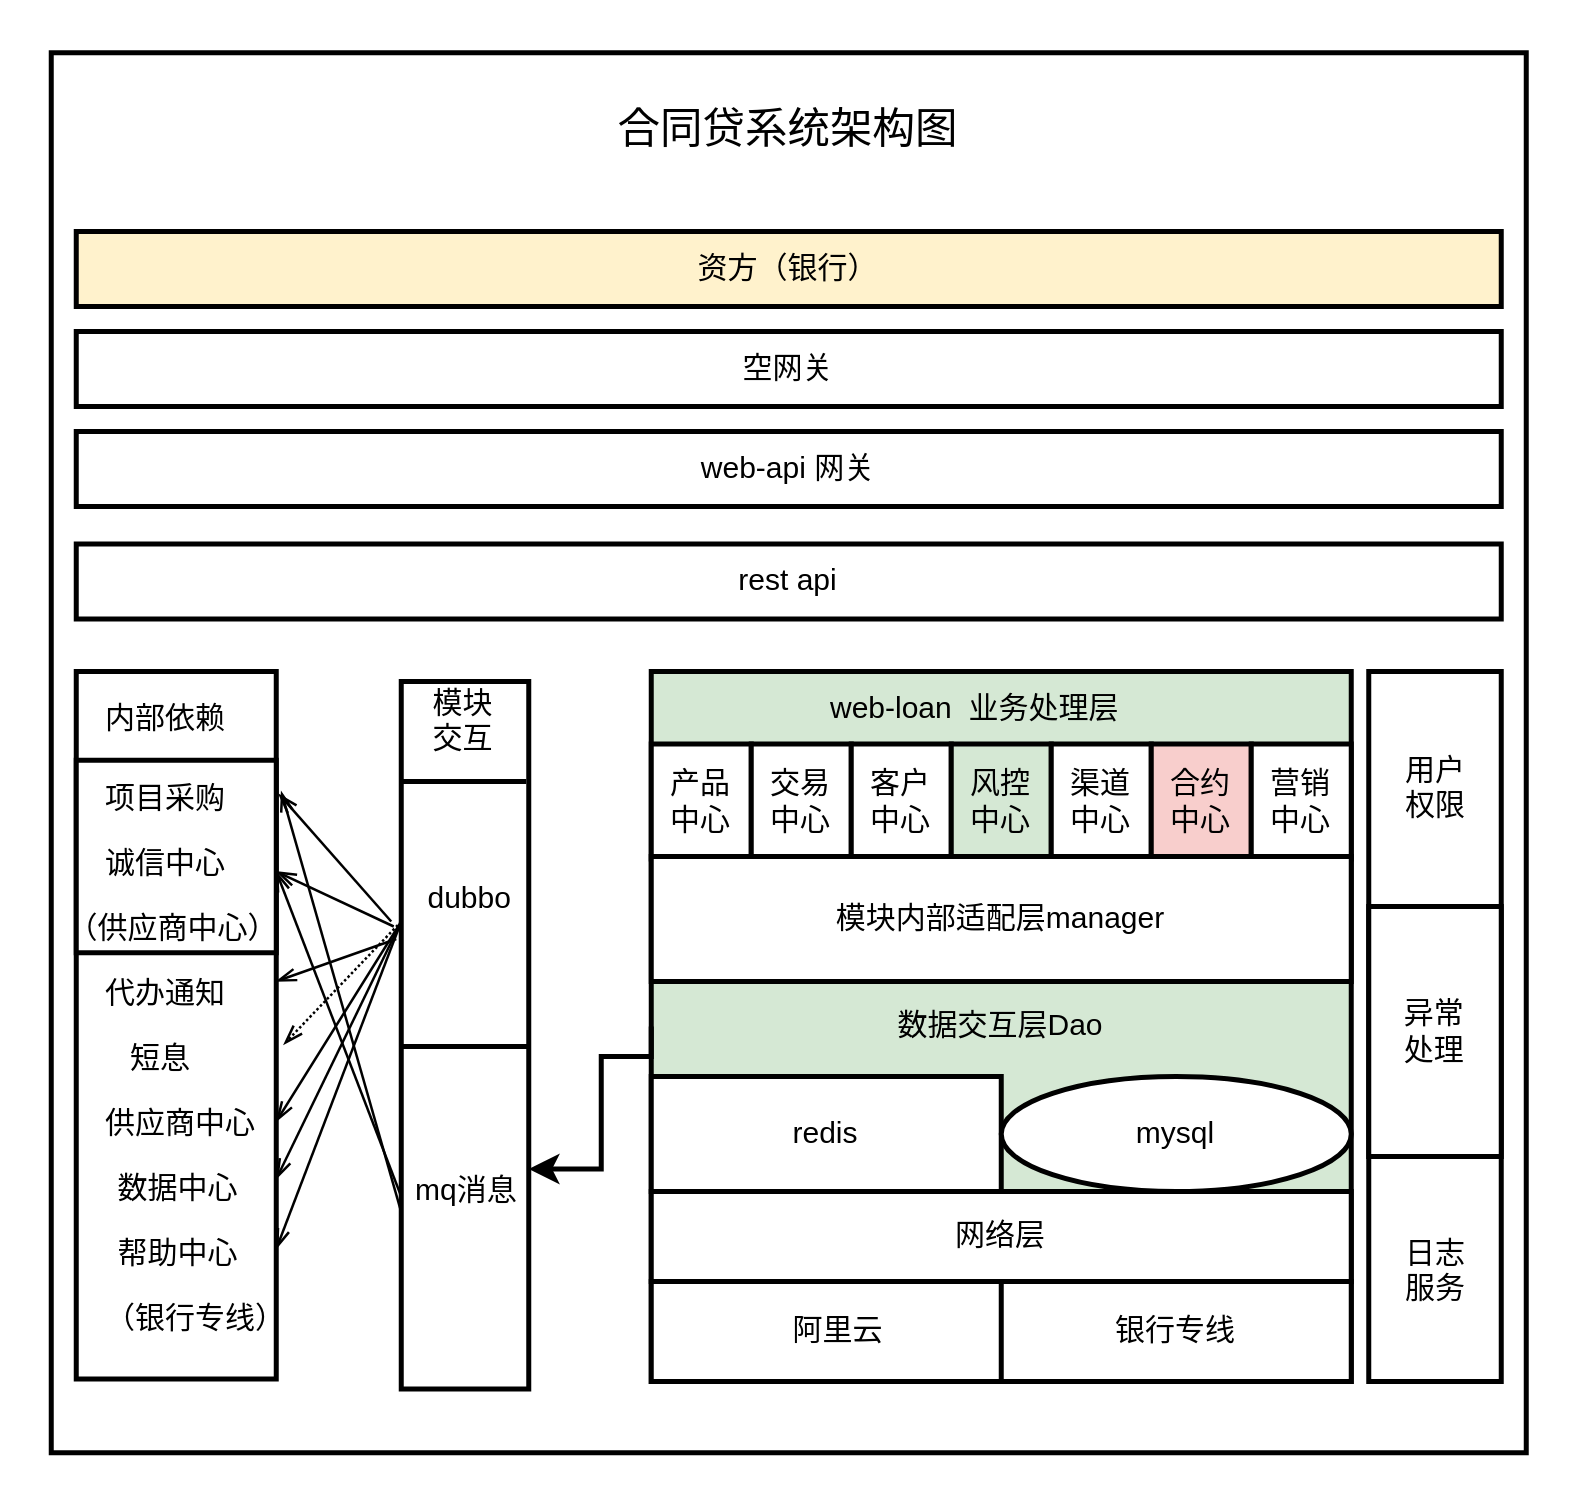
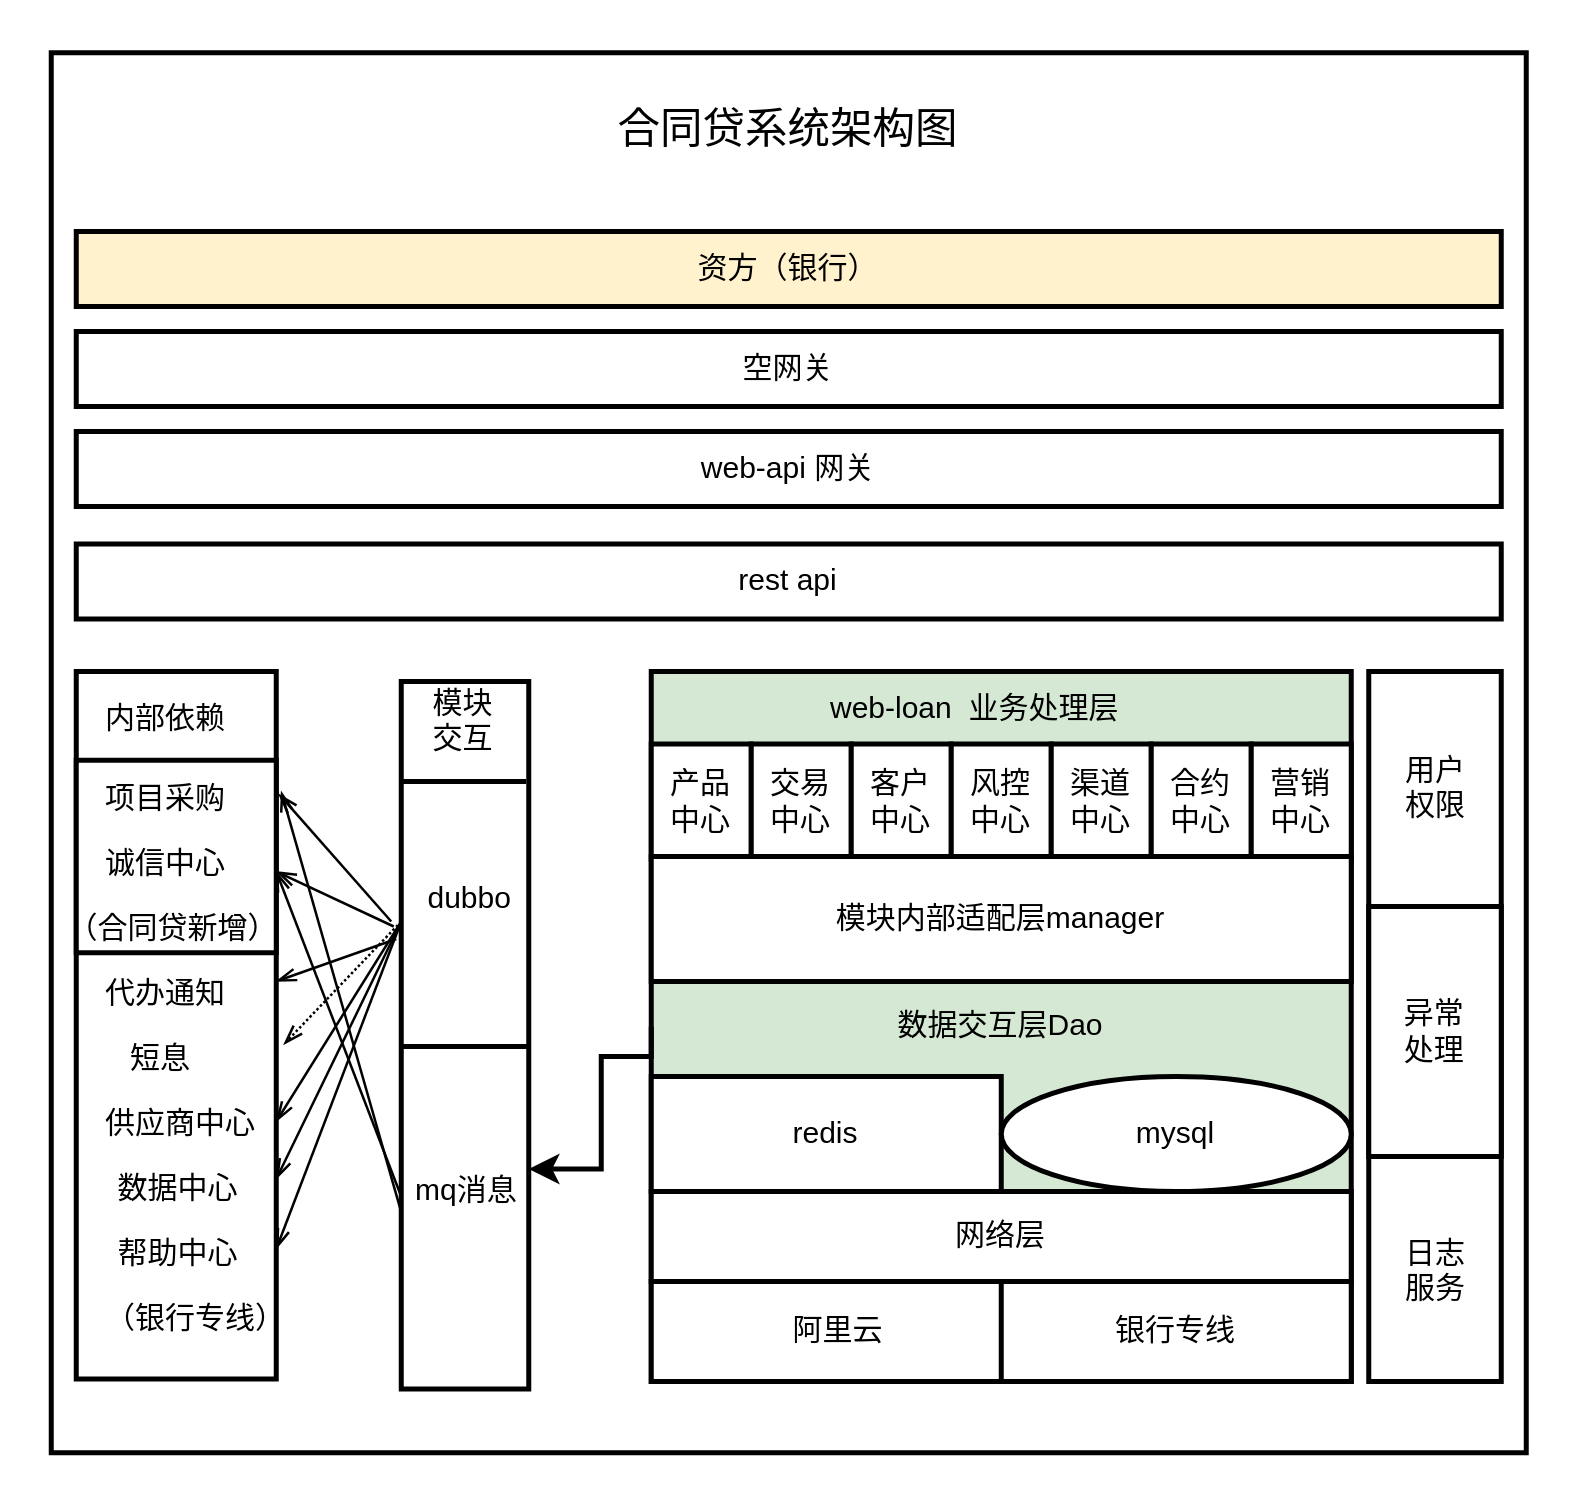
node "合约 中心": fillcolor #f8cecc -> #ffffff
node "风控 中心": fillcolor #d5e8d4 -> #ffffff
node "（供应商中心）": label "（供应商中心）" -> "（合同贷新增）"
